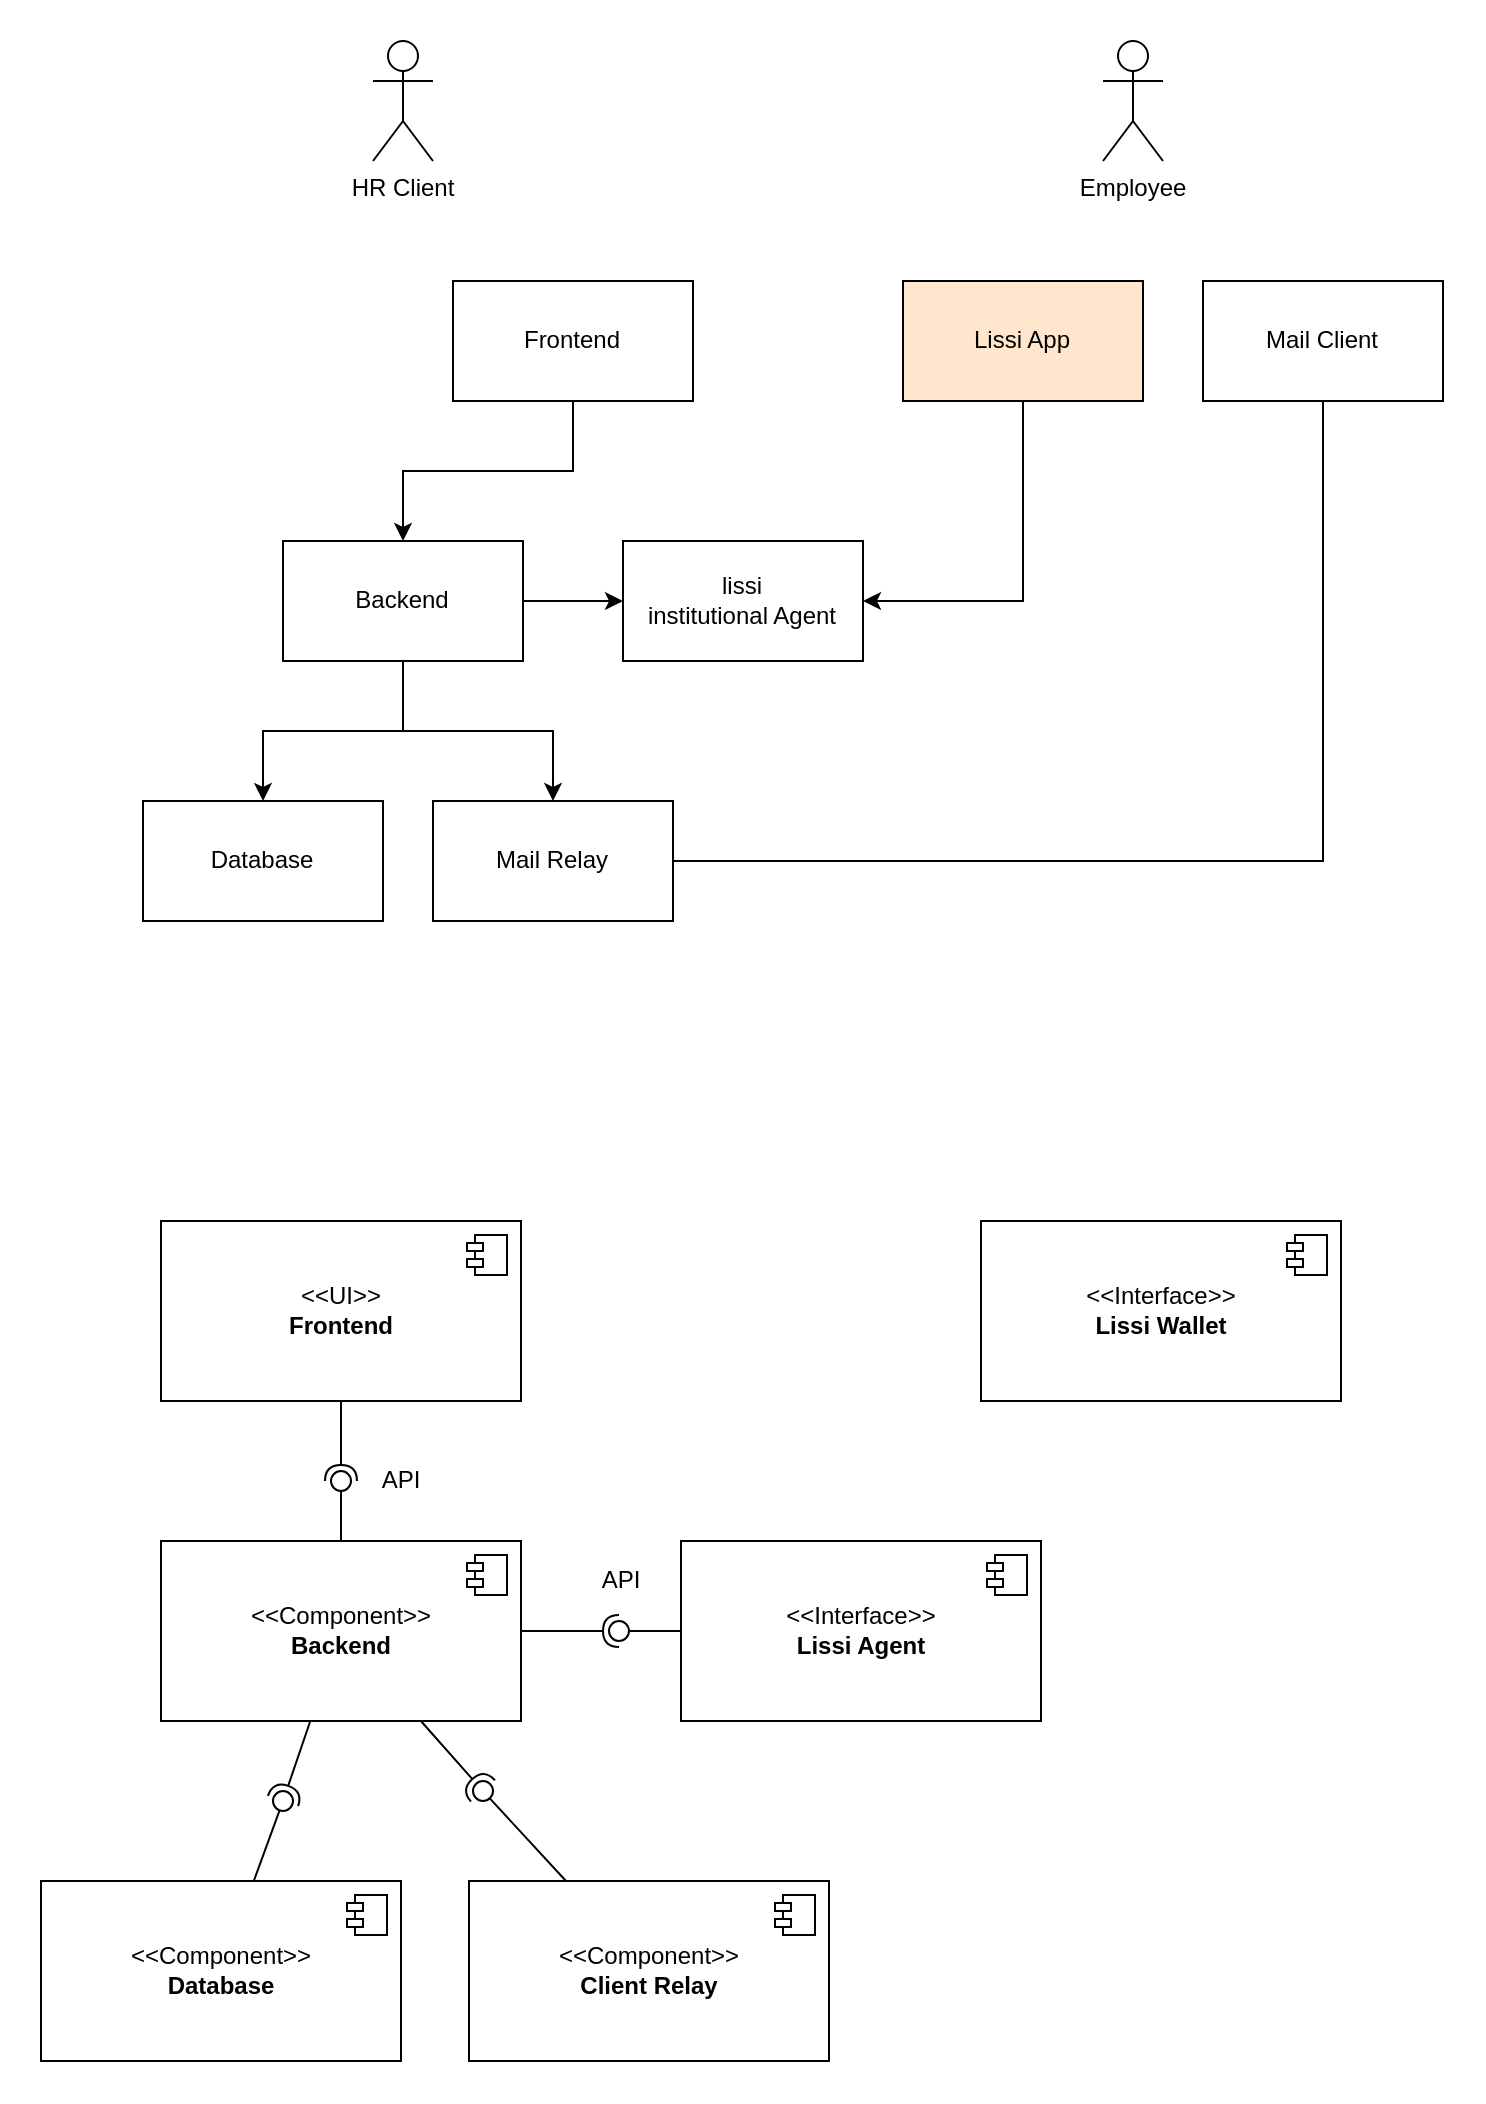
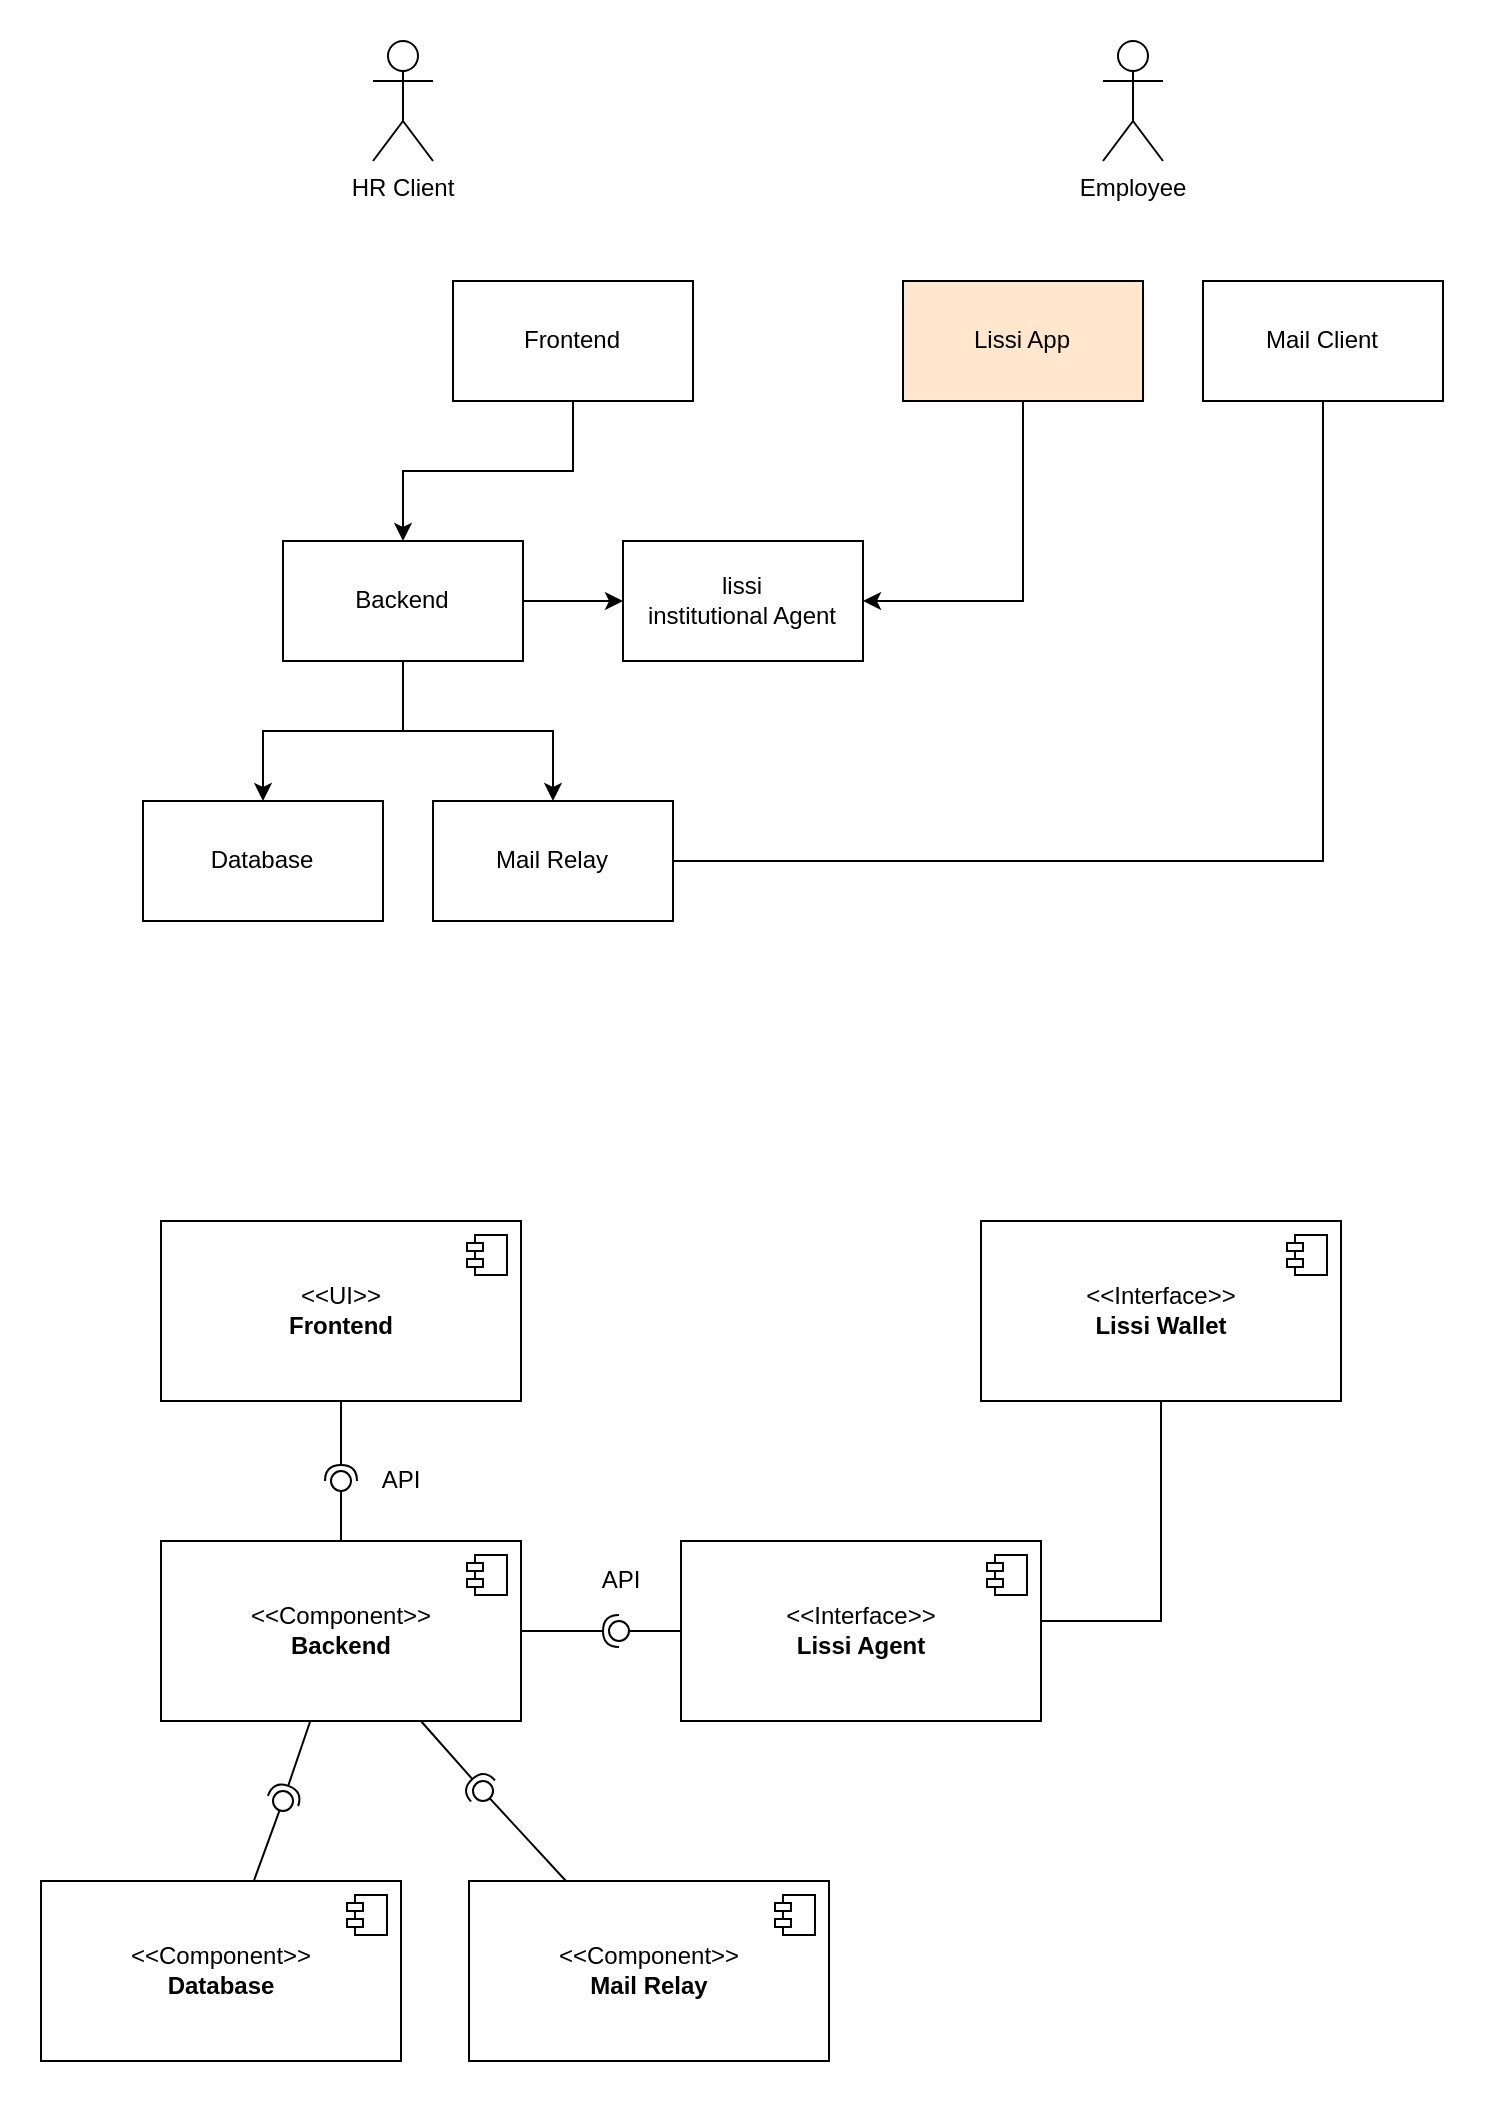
edge "<<Interface>> Lissi Wallet" -- "<<Interface>> Lissi Agent": added
node "<<Component>> Client Relay": label "<<Component>> Client Relay" -> "<<Component>> Mail Relay"
